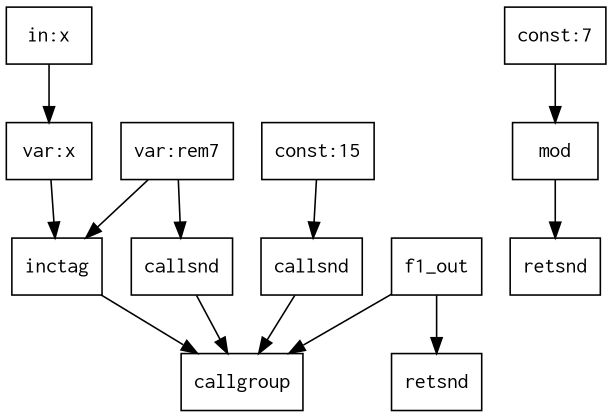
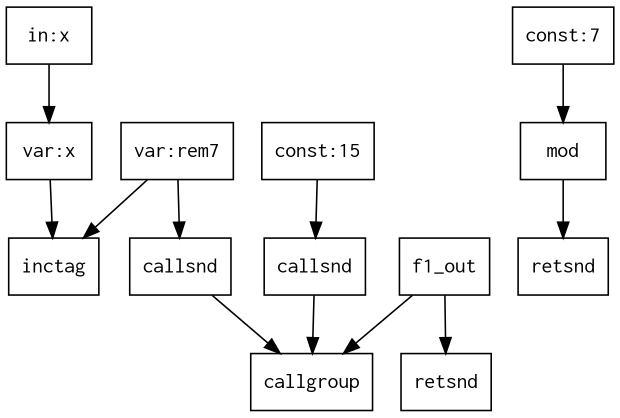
edge "inctag" -> "callgroup": removed
